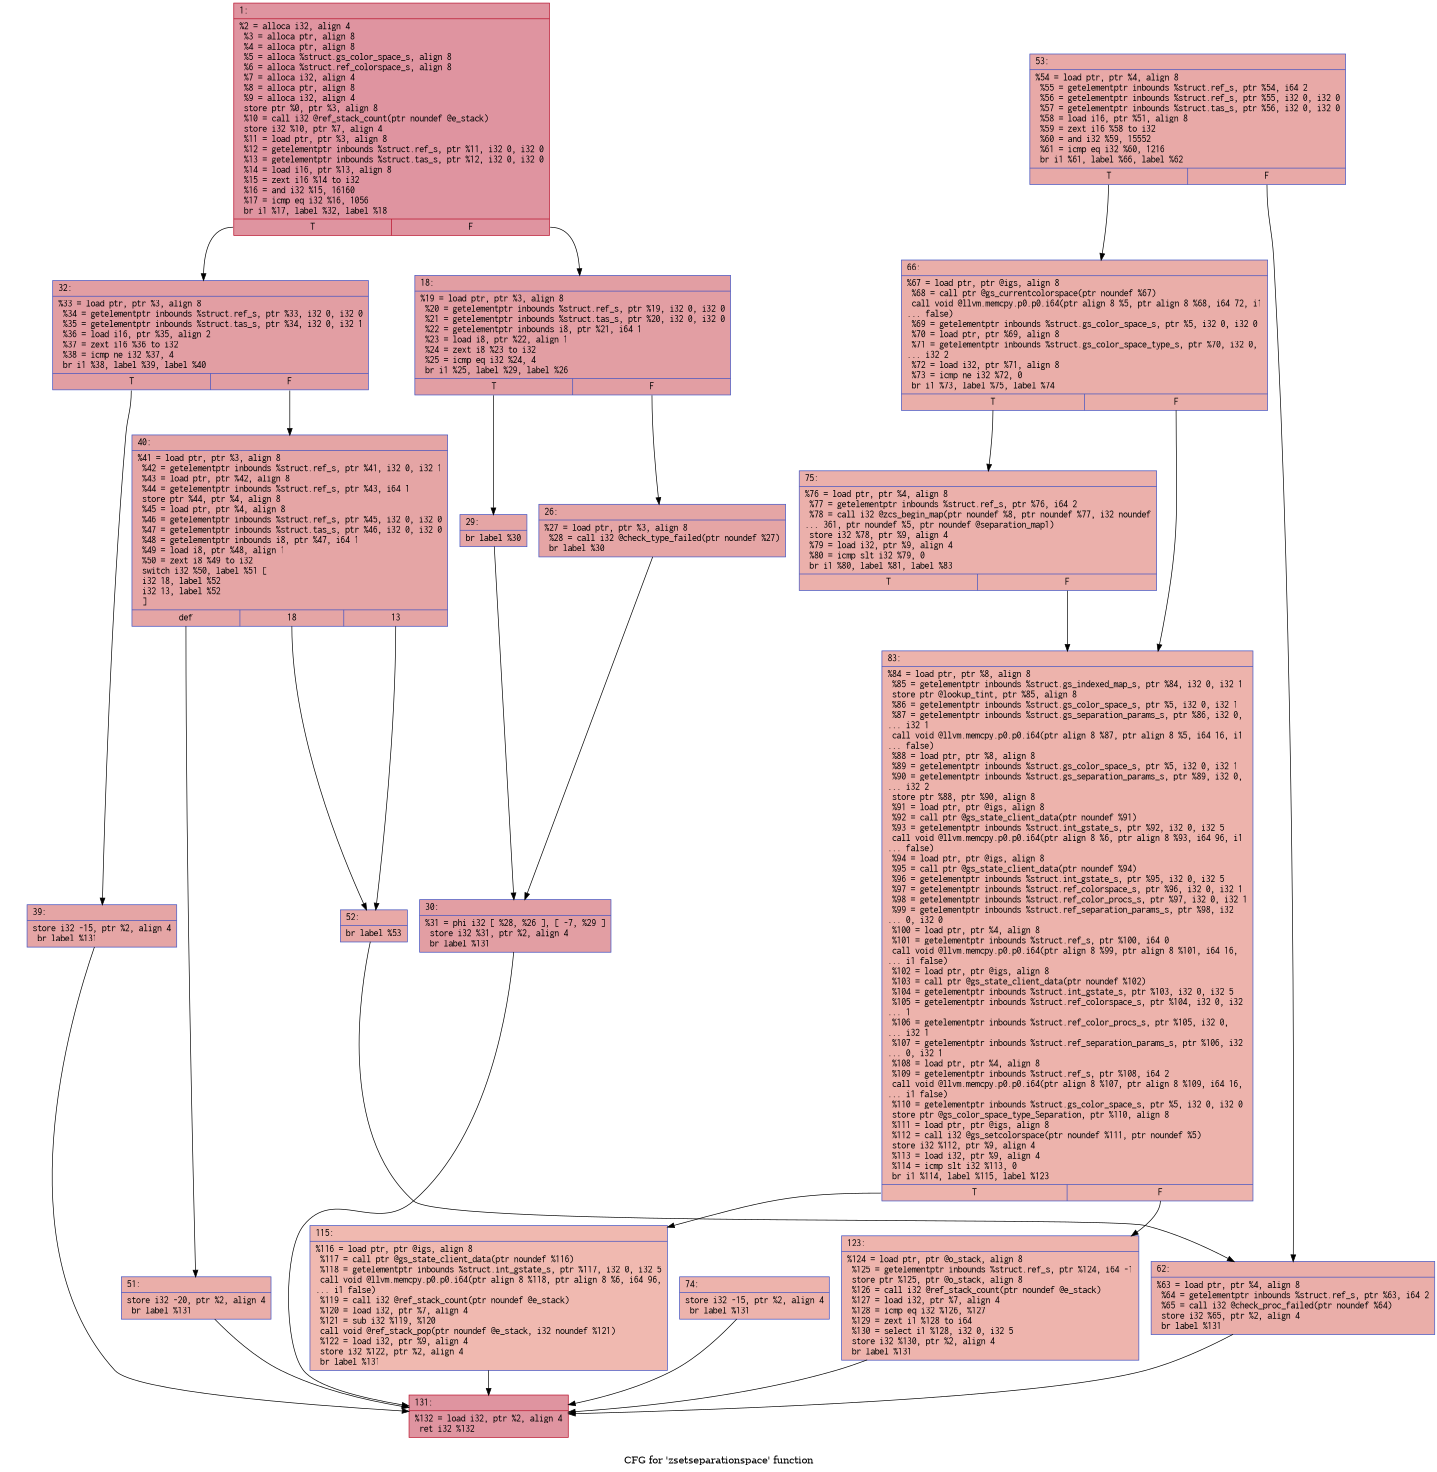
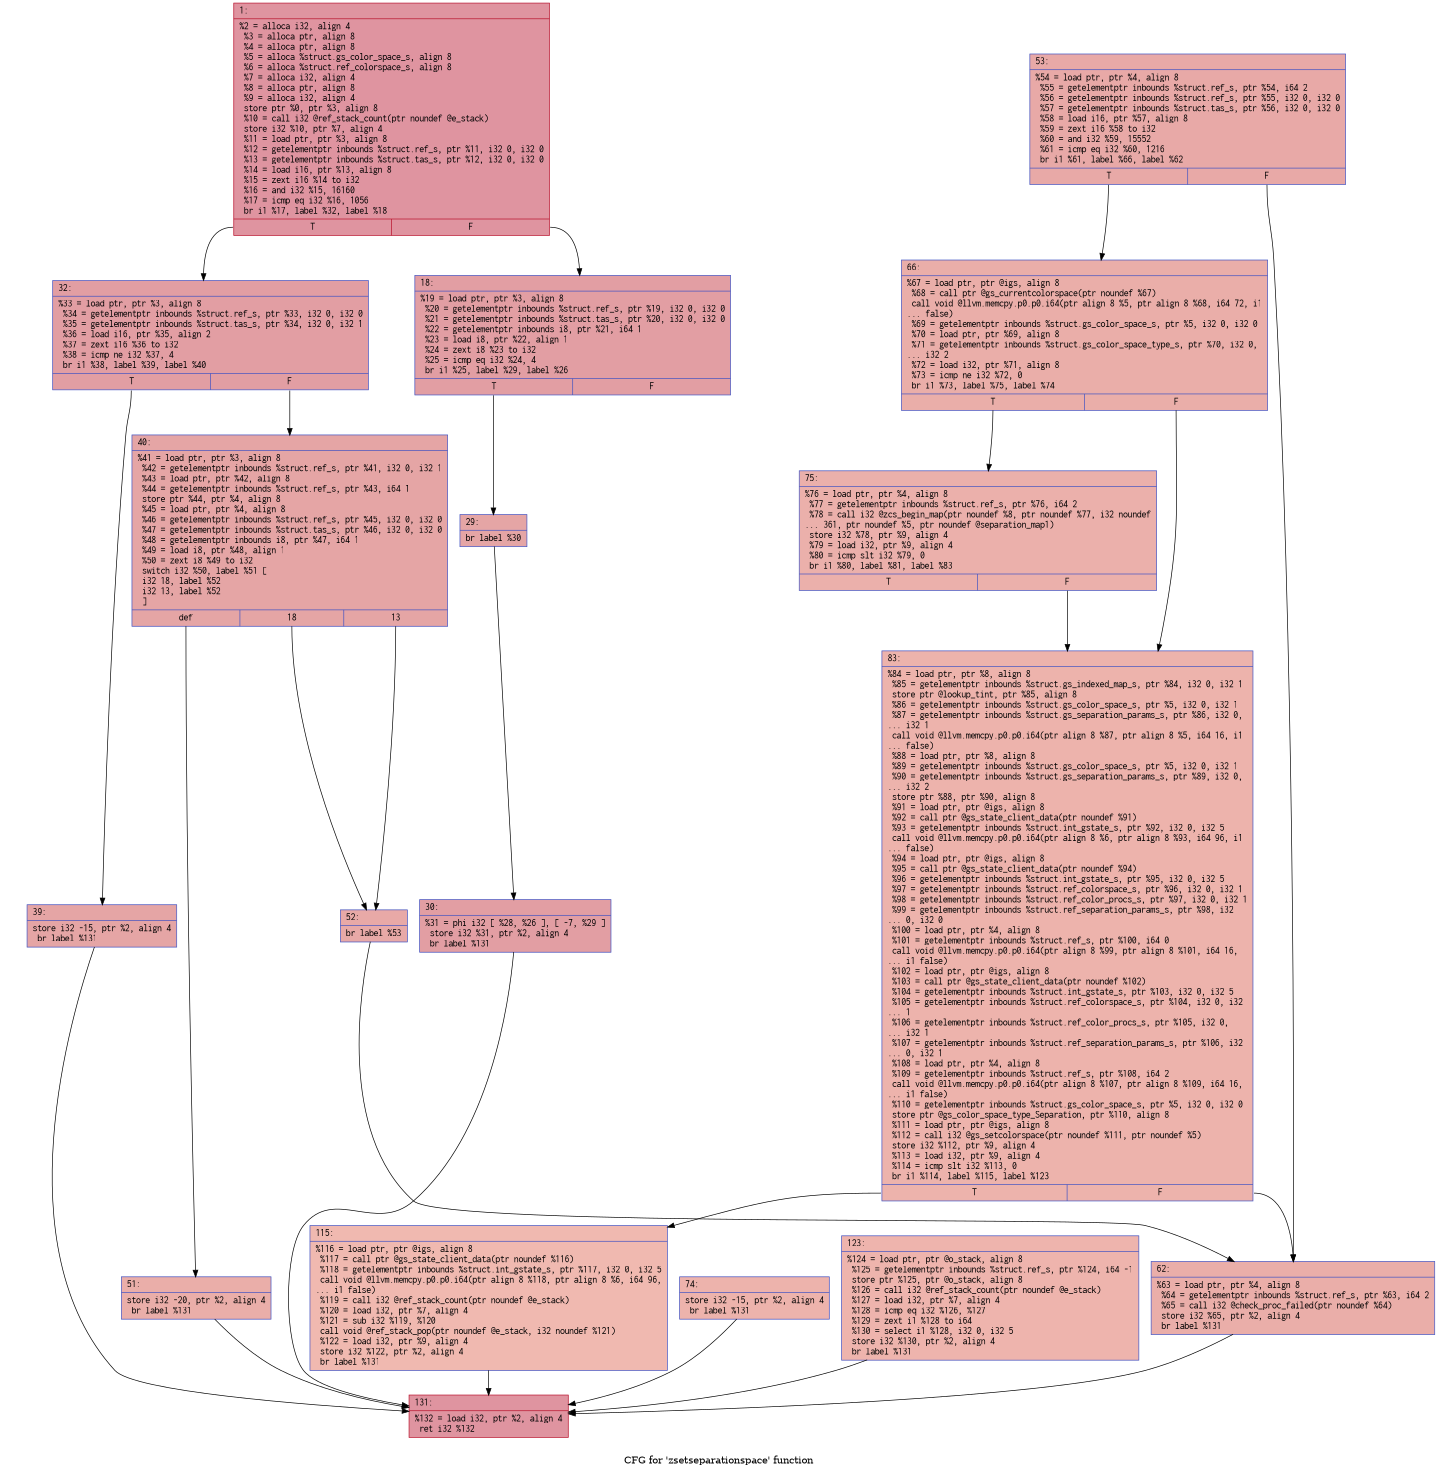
node "53:": text "%58 = load i16, ptr %51, align 8" -> "%58 = load i16, ptr %57, align 8"
node "26:": removed
edge "83:" -> "123:": now "83:" -> "62:"
